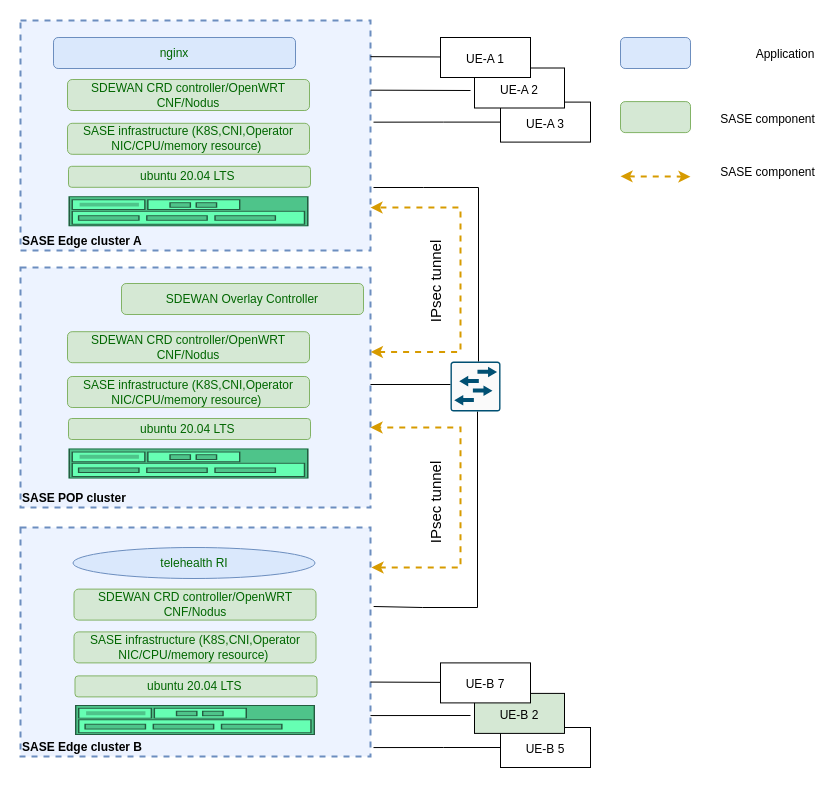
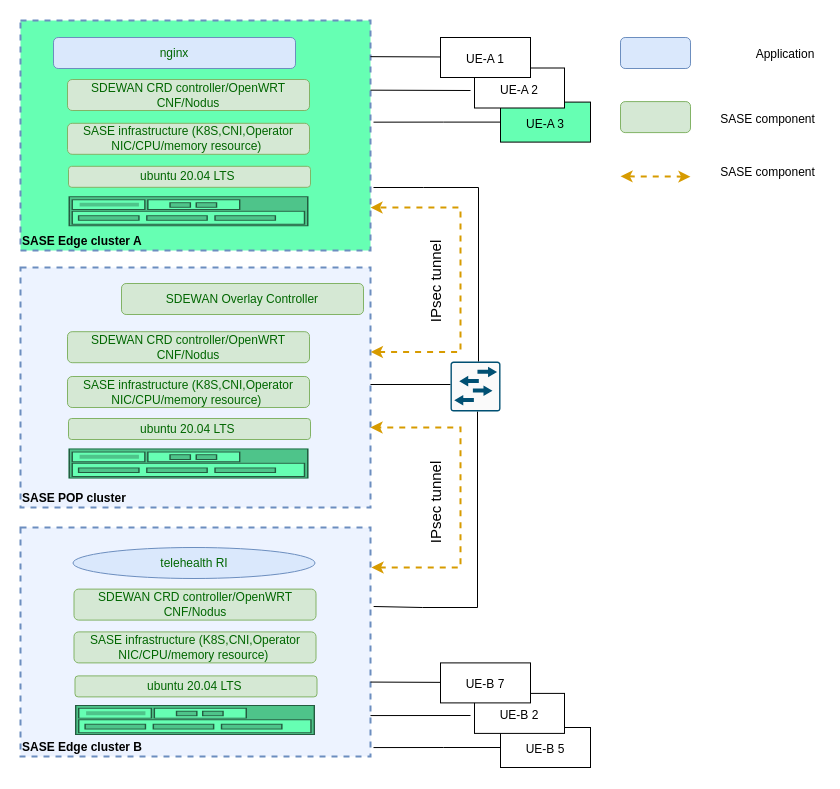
node "UE-A 3": fillcolor #ffffff -> #66ffb3
node "SASE Edge cluster A": fillcolor #edf3ff -> #66ffb3
node "UE-B 2": fillcolor #d5e8d4 -> #ffffff
